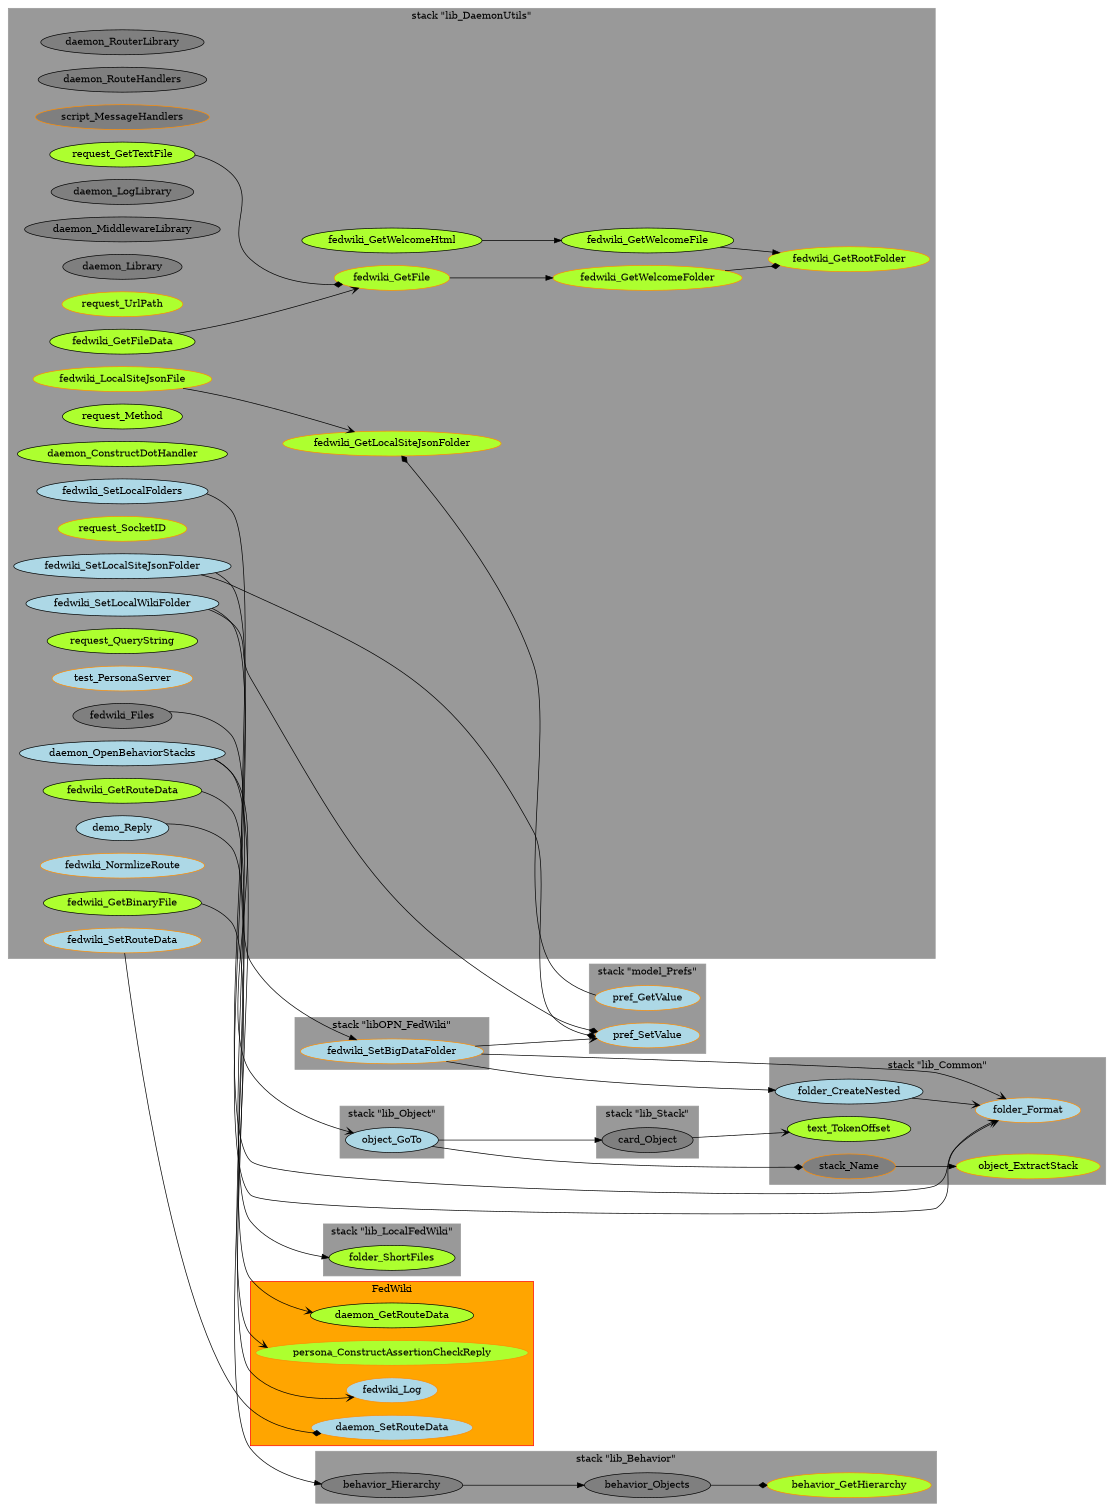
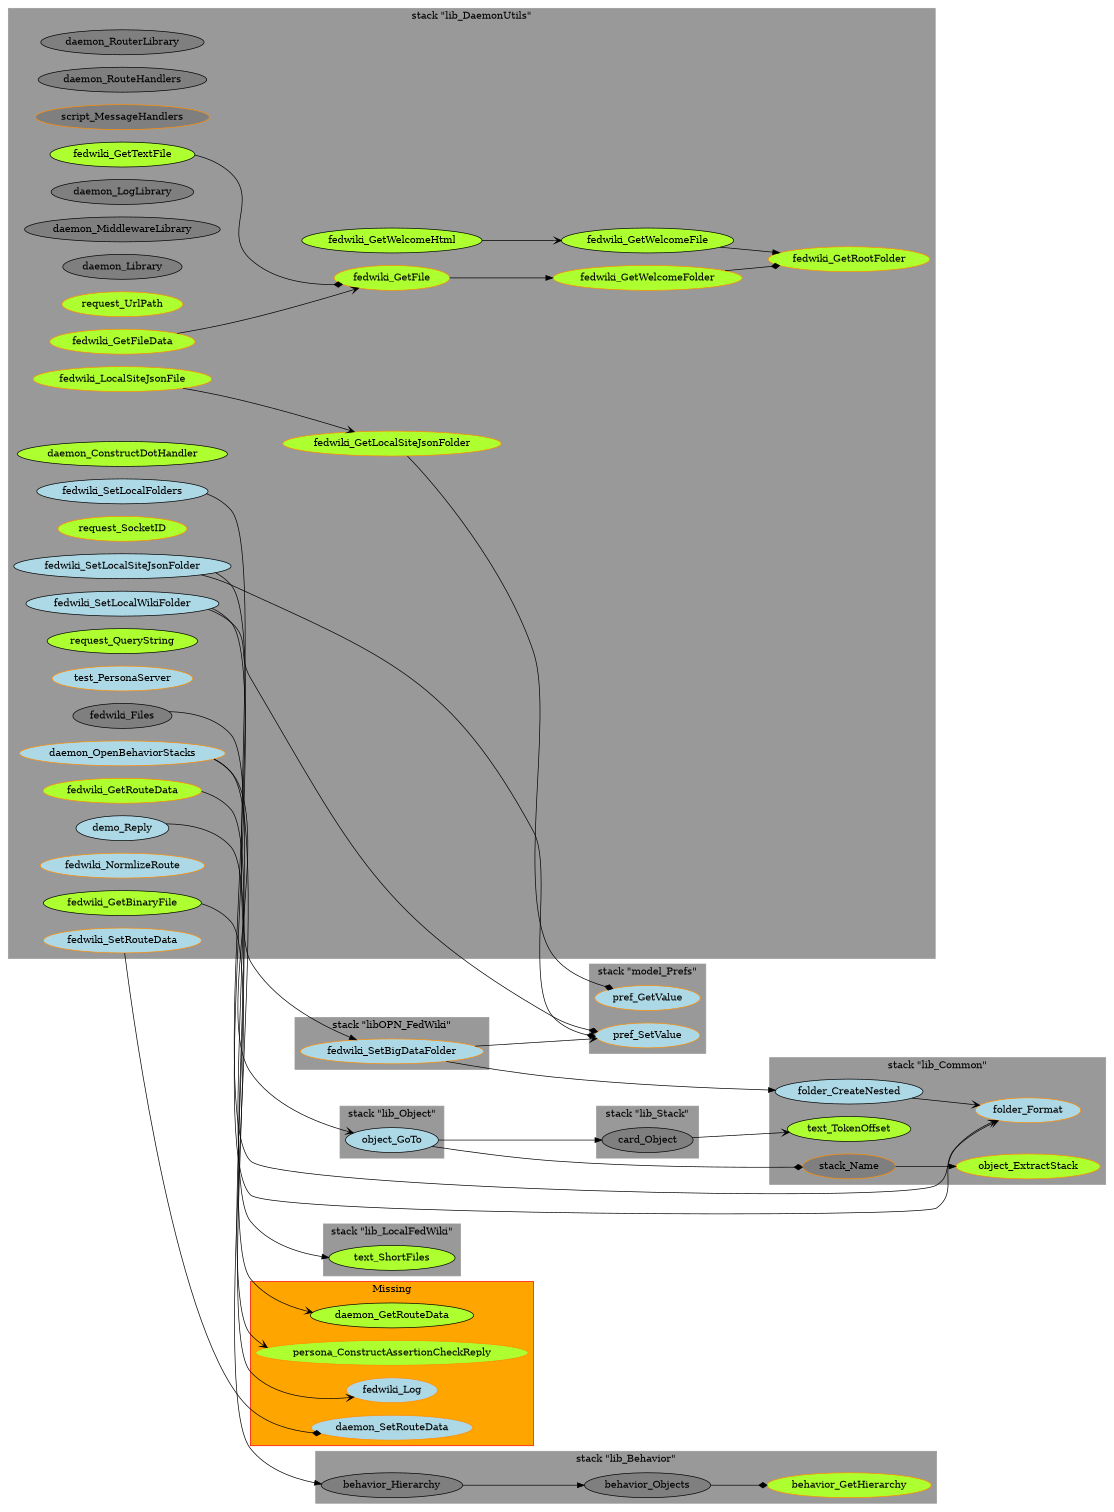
node "request_GetTextFile": label "request_GetTextFile" -> "fedwiki_GetTextFile"
edge "fedwiki_GetWelcomeHtml" -> "fedwiki_GetWelcomeFile": arrowhead normal -> vee
node "fedwiki_GetFileData": color black -> darkorange
node "request_Method": removed
edge "pref_GetValue" -> "fedwiki_GetLocalSiteJsonFolder": reversed
node "daemon_OpenBehaviorStacks": color black -> darkorange
node "fedwiki_GetRouteData": color black -> darkorange
edge "fedwiki_SetBigDataFolder" -> "folder_Format": removed
node "folder_ShortFiles": label "folder_ShortFiles" -> "text_ShortFiles"
cluster "FedWiki": label "FedWiki" -> "Missing"
